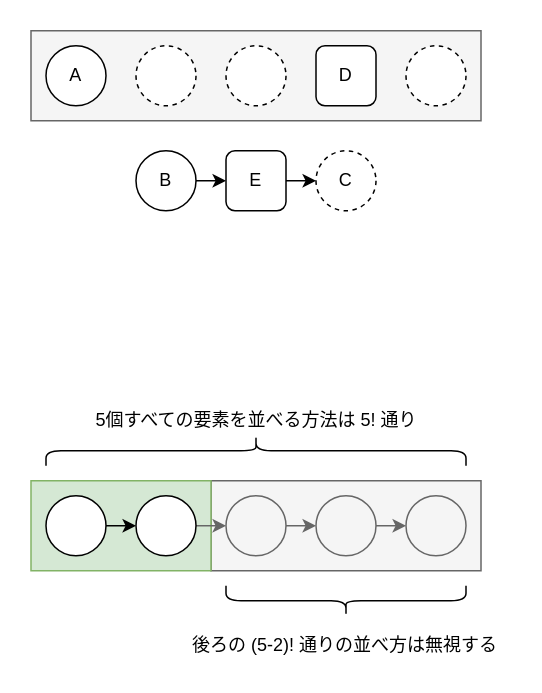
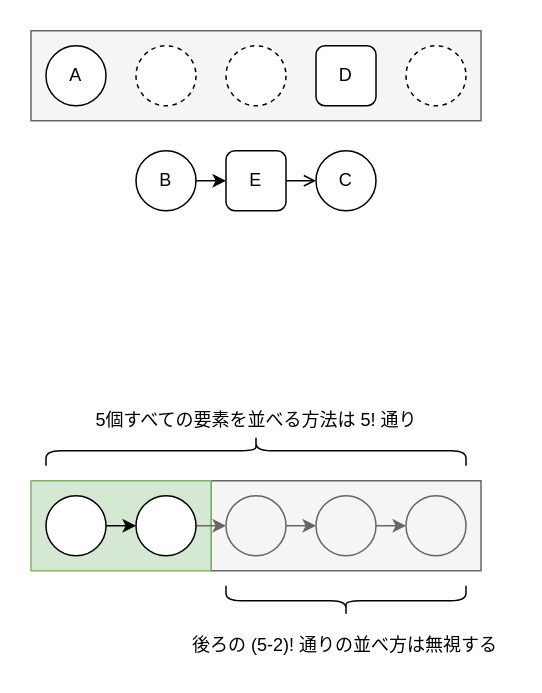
edge "E" -> "C": arrowhead classic -> open
node "C": style dashed -> solid
